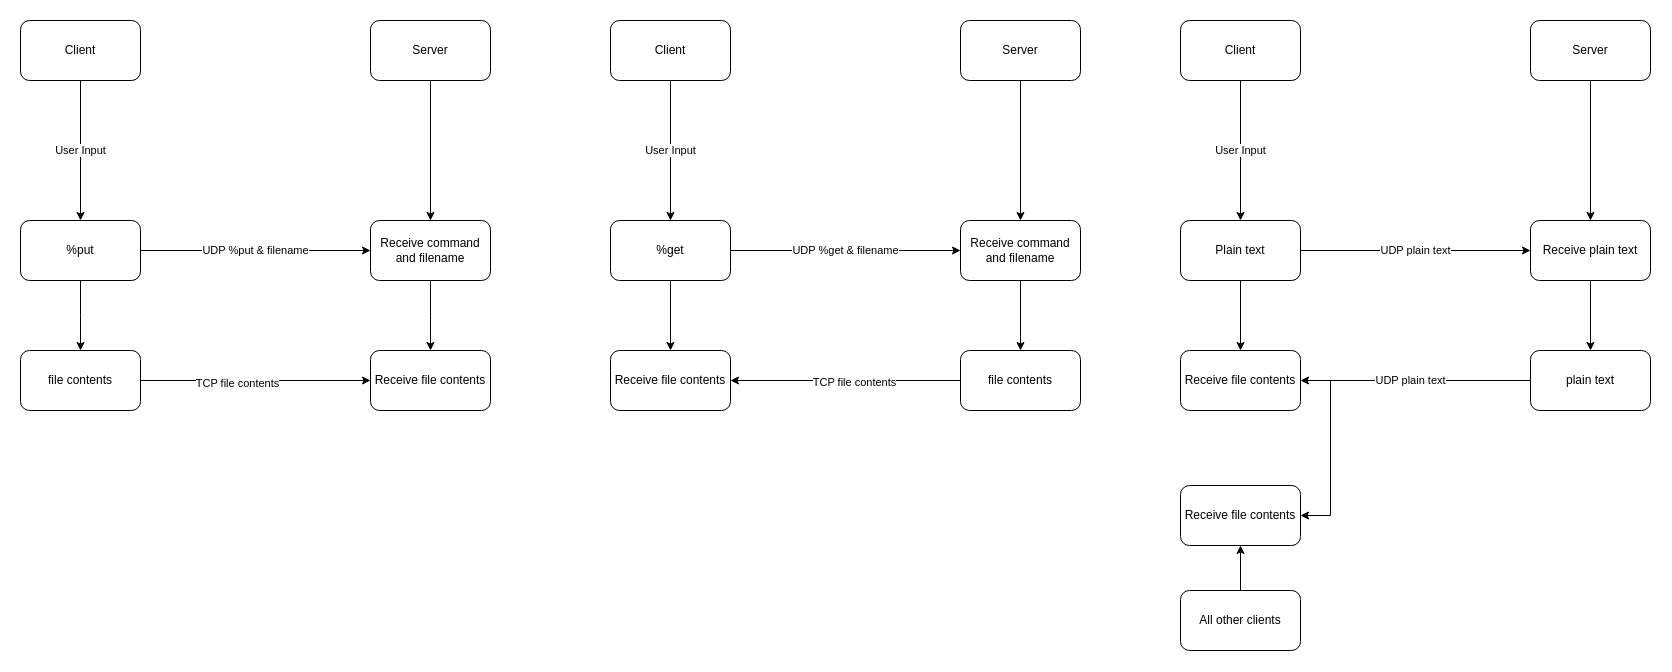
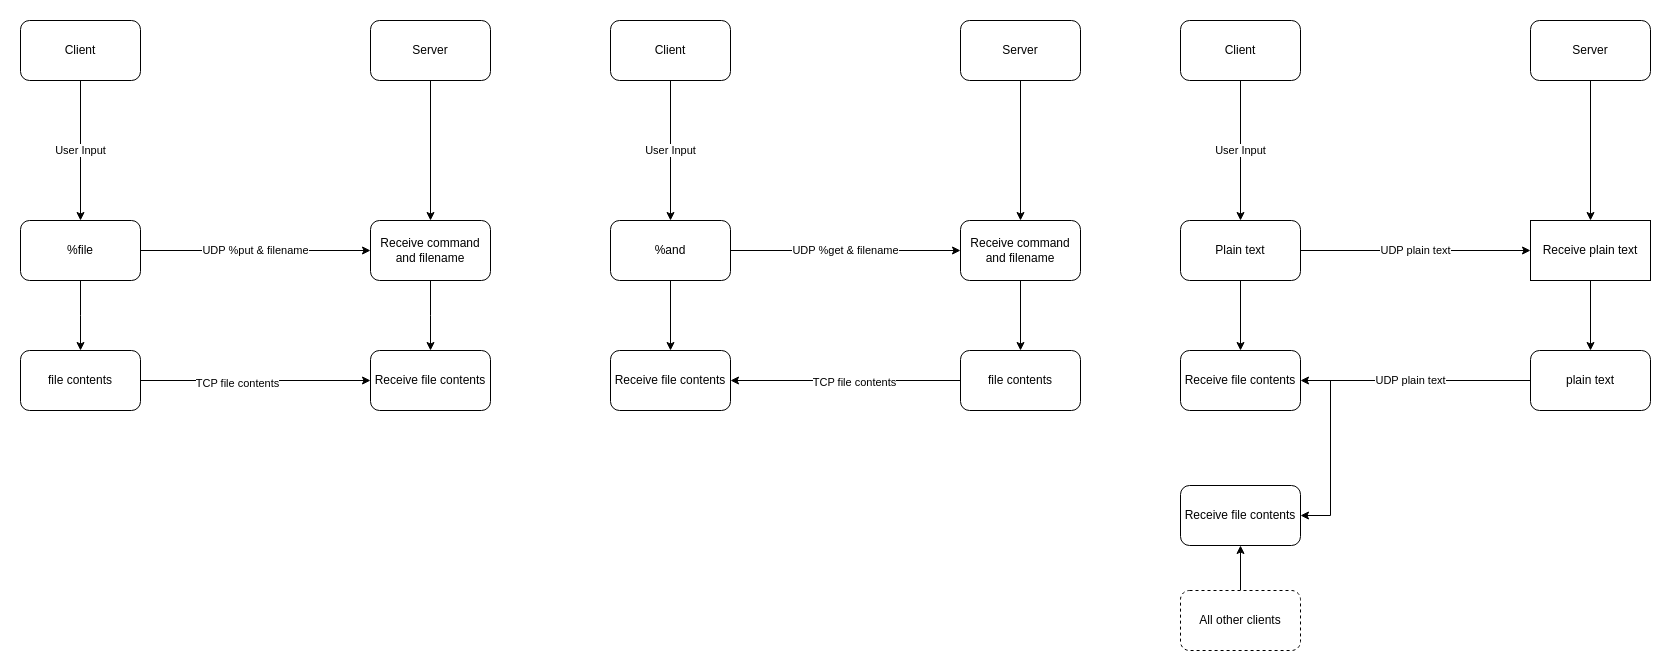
node "%put": label "%put" -> "%file"
node "%get": label "%get" -> "%and"
node "Receive plain text": shape rounded rectangle -> rectangle
node "All other clients": style solid -> dashed
